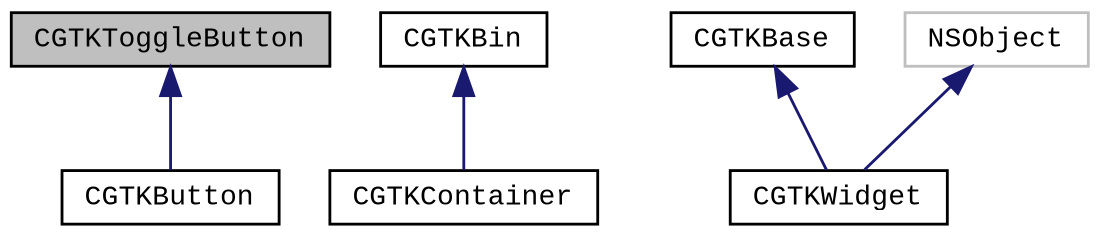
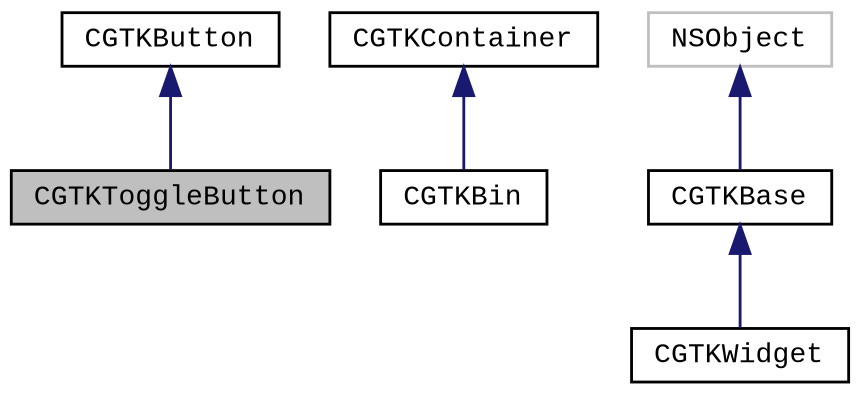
edge "CGTKWidget" -> "NSObject": now "CGTKBase" -> "NSObject"
edge "CGTKButton" -> "CGTKToggleButton": reversed
edge "CGTKContainer" -> "CGTKBin": reversed
